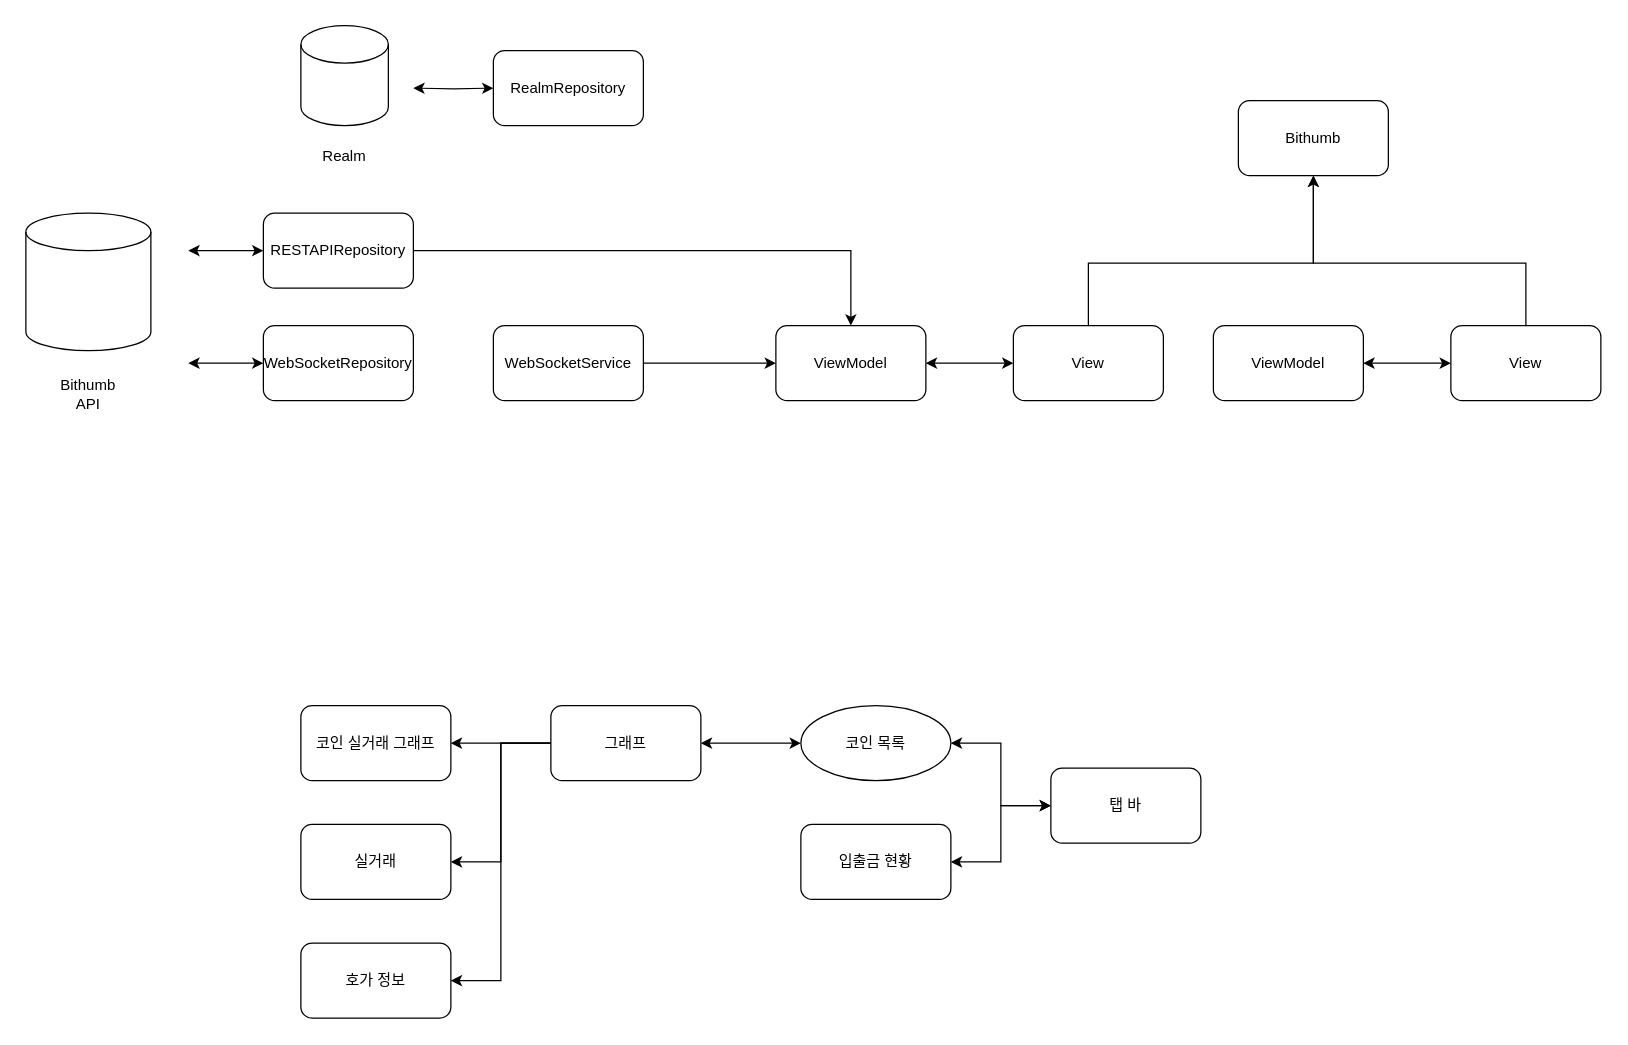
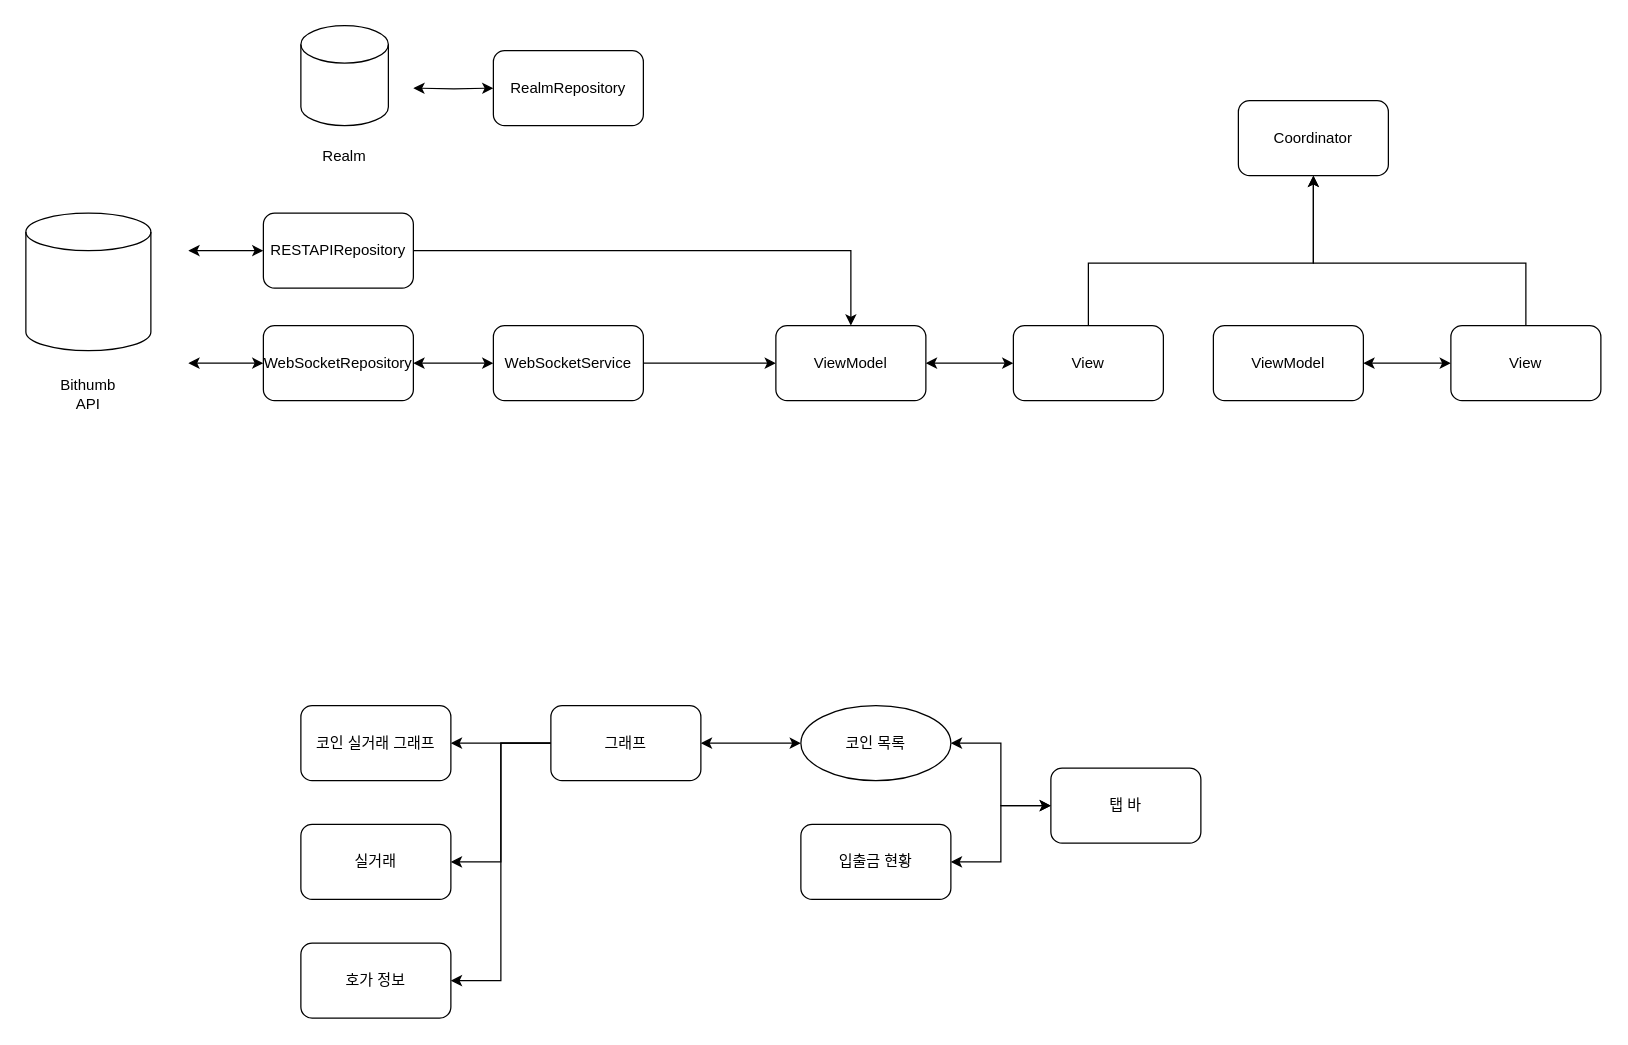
node "Bithumb": label "Bithumb" -> "Coordinator"
edge "WebSocketRepository" -- "WebSocketService": added
